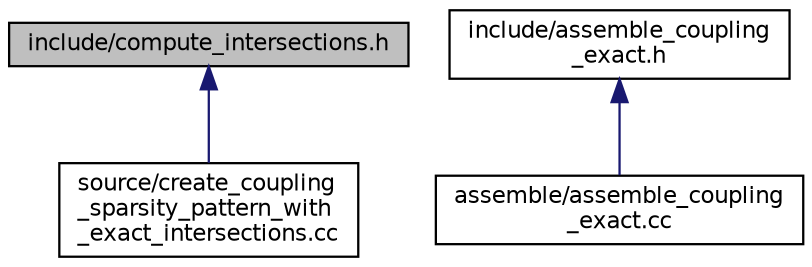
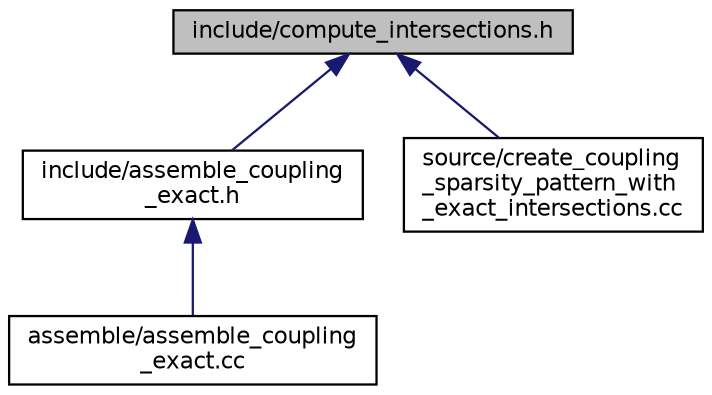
edge "include/assemble_coupling _exact.h" -> "include/compute_intersections.h": added
